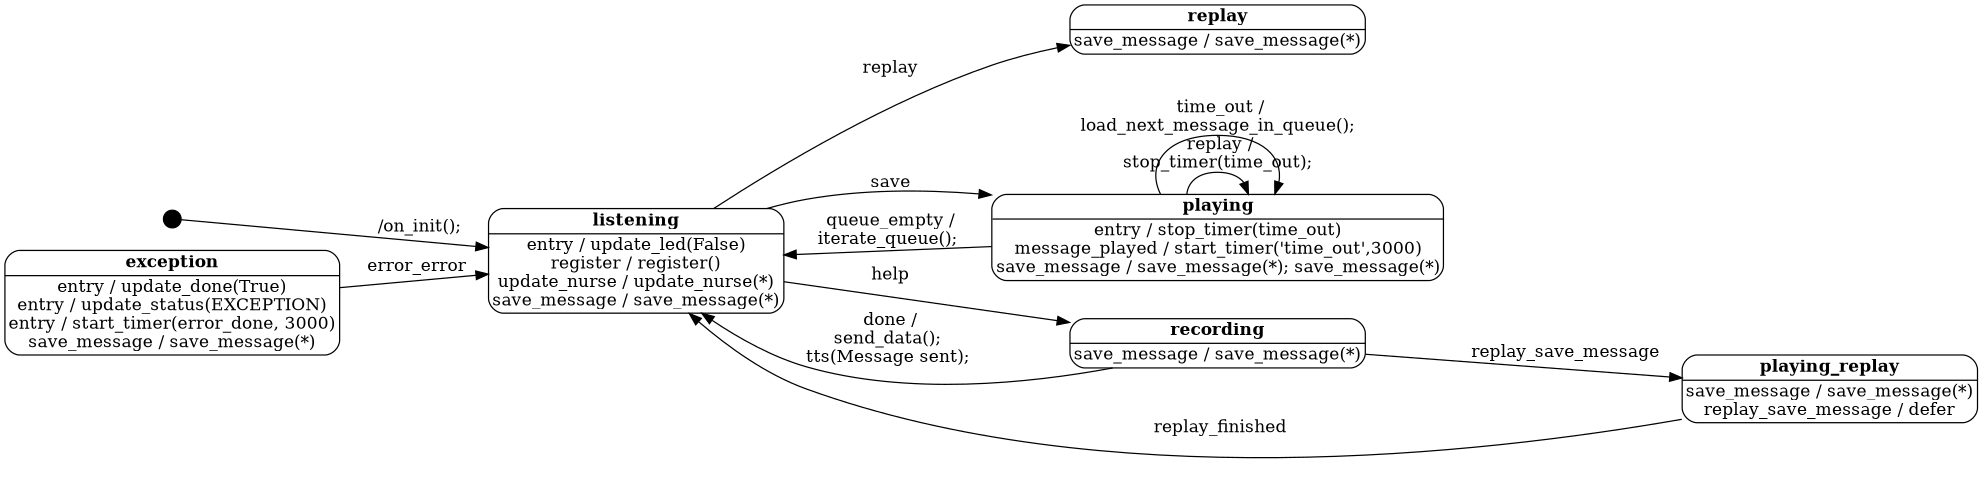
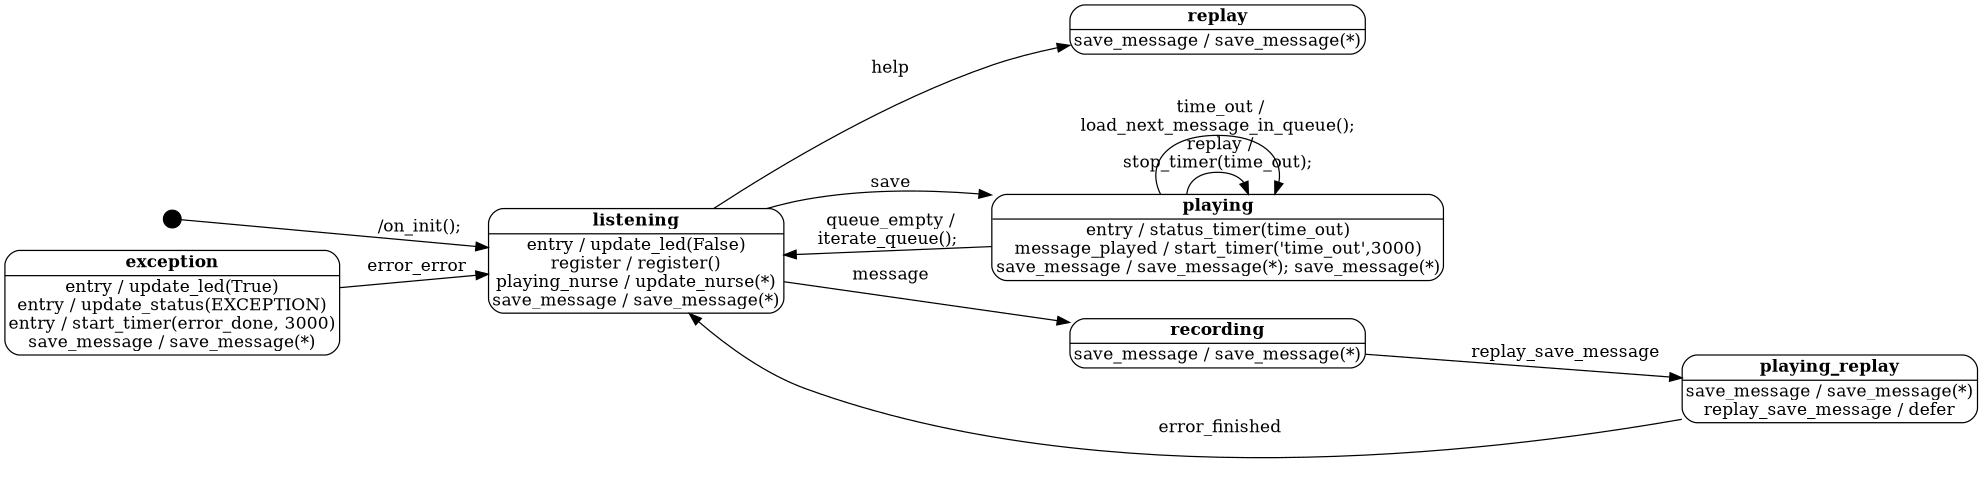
edge "listening" -> "replay": label " replay" -> " help"
node "playing": text "entry / stop_timer(time_out)" -> "entry / status_timer(time_out)"
edge "listening" -> "recording": label " help" -> " message"
node "listening": text "update_nurse / update_nurse(*)" -> "playing_nurse / update_nurse(*)"
node "exception": text "entry / update_done(True)" -> "entry / update_led(True)"
edge "recording" -> "listening": removed, label "done / send_data(); tts(Message sent);"
edge "playing_replay" -> "listening": label " replay_finished" -> " error_finished"
